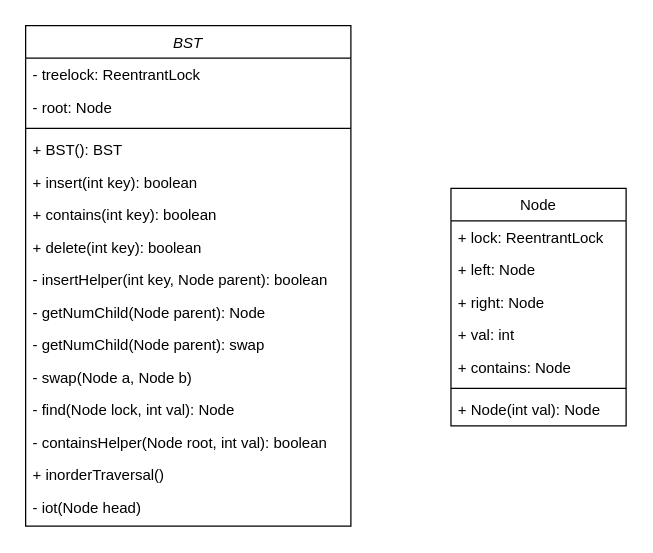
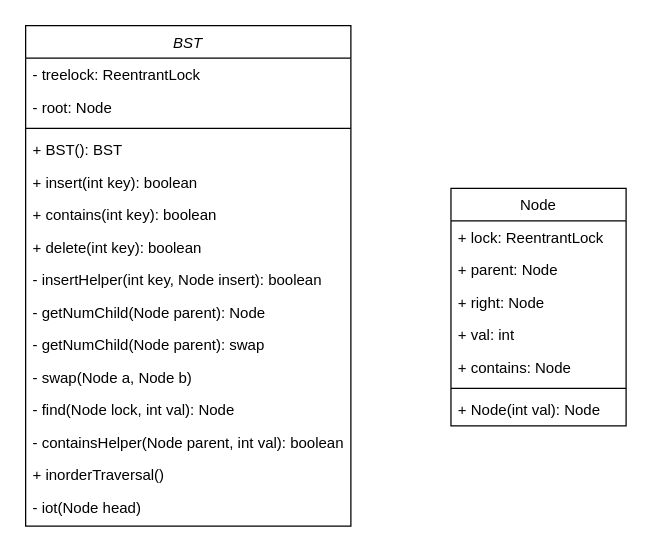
node "+ left: Node": label "+ left: Node" -> "+ parent: Node"
node "- insertHelper(int key, Node parent): boolean": label "- insertHelper(int key, Node parent): boolean" -> "- insertHelper(int key, Node insert): boolean"
node "- containsHelper(Node root, int val): boolean": label "- containsHelper(Node root, int val): boolean" -> "- containsHelper(Node parent, int val): boolean"
